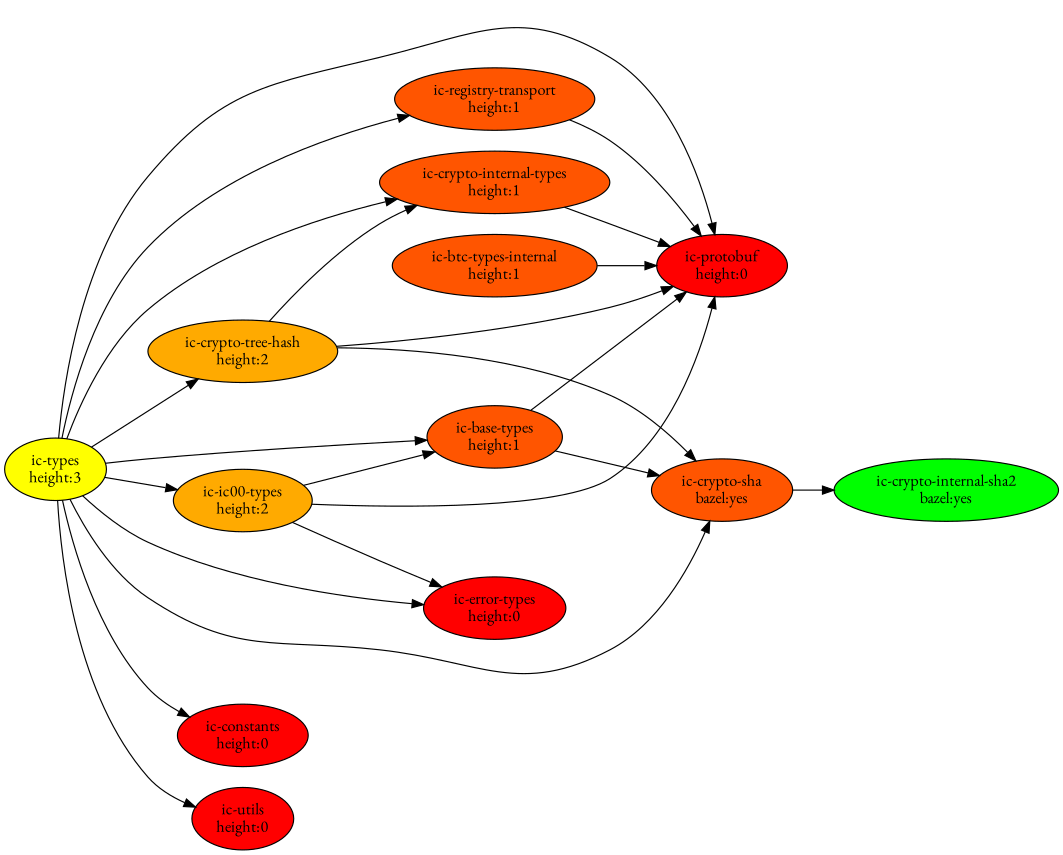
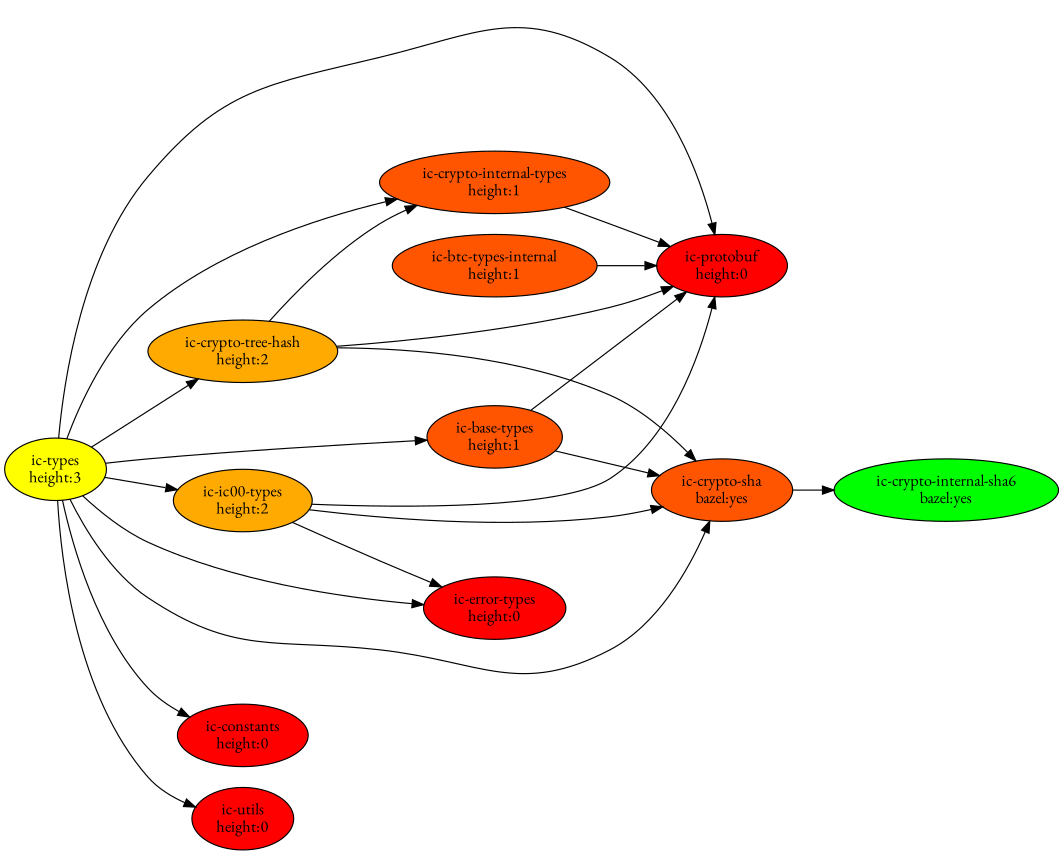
node "ic-registry-transport height:1": removed
edge "ic-ic00-types height:2" -> "ic-base-types height:1": now "ic-ic00-types height:2" -> "ic-crypto-sha bazel:yes"
node "ic-crypto-internal-sha2 bazel:yes": label "ic-crypto-internal-sha2 bazel:yes" -> "ic-crypto-internal-sha6 bazel:yes"
